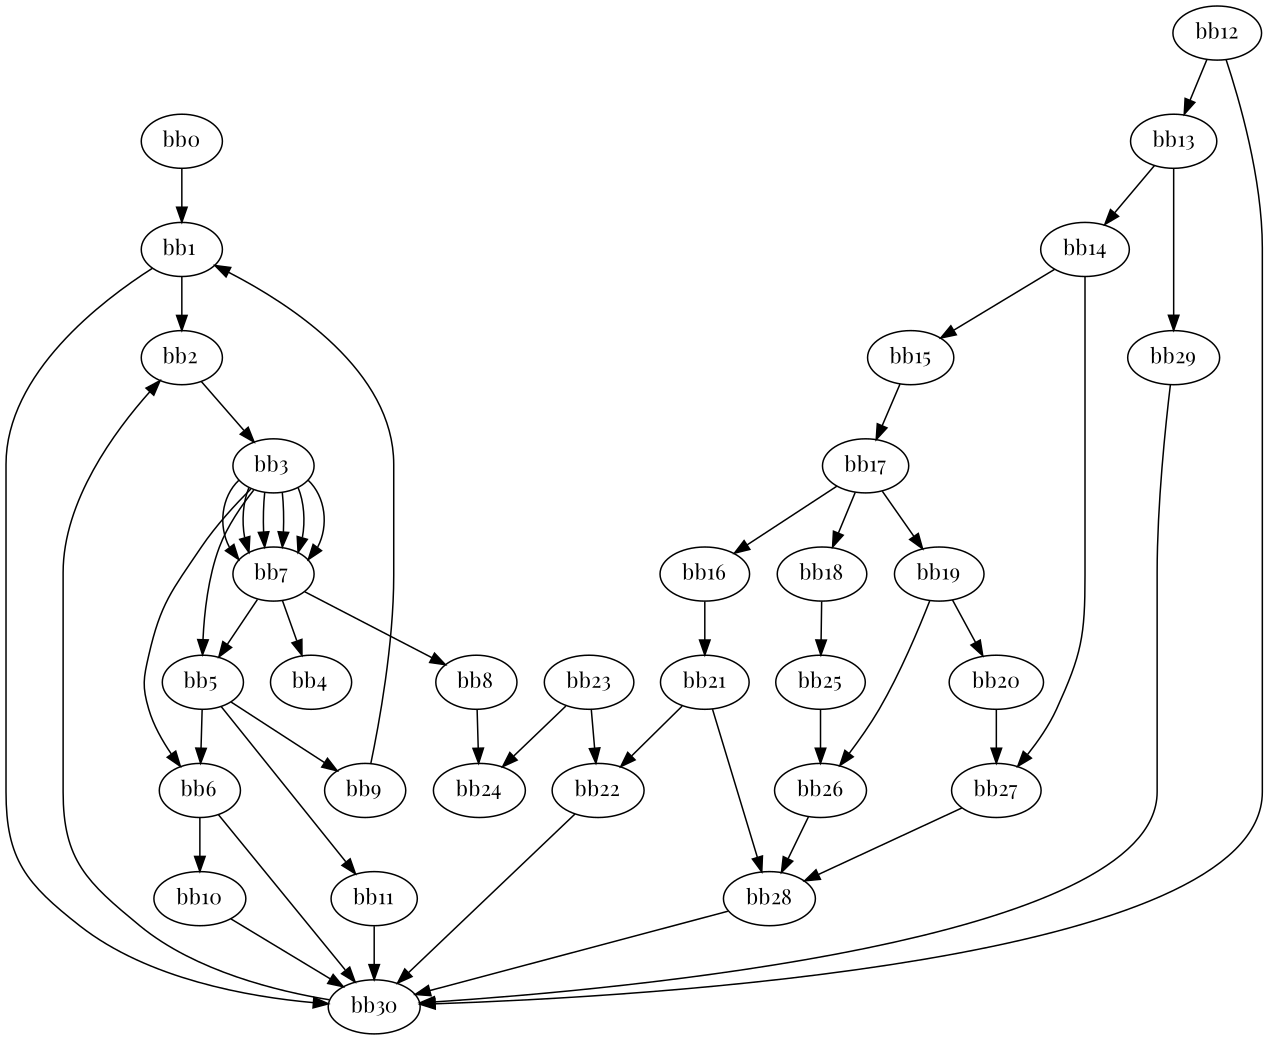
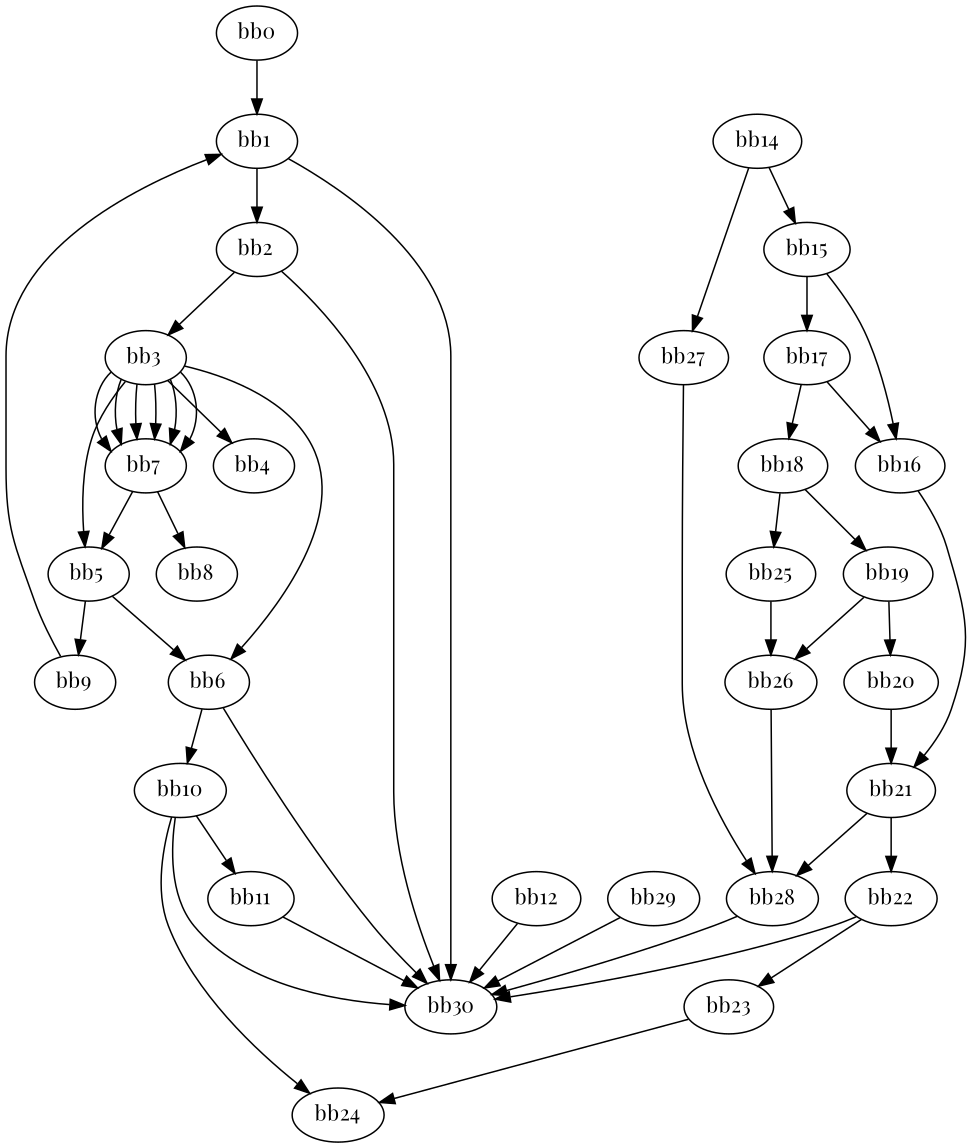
node "bb13": removed
edge "bb15" -> "bb16": added
edge "bb17" -> "bb19": now "bb18" -> "bb19"
edge "bb7" -> "bb4": now "bb3" -> "bb4"
edge "bb8" -> "bb24": now "bb10" -> "bb24"
edge "bb23" -> "bb22": reversed
edge "bb20" -> "bb27": now "bb20" -> "bb21"
edge "bb30" -> "bb2": reversed
edge "bb5" -> "bb11": now "bb10" -> "bb11"
